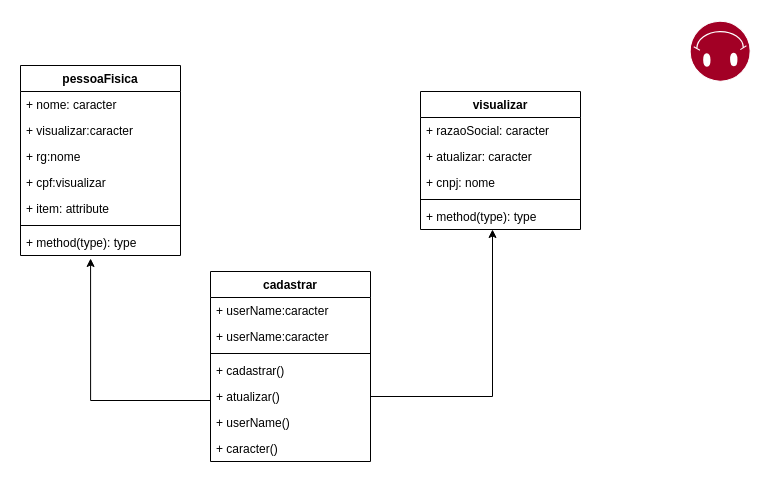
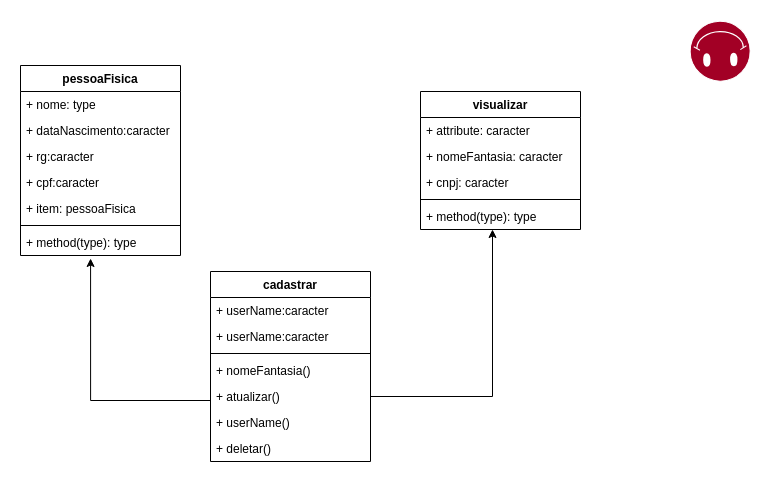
node "+ nome: caracter": label "+ nome: caracter" -> "+ nome: type"
node "+ visualizar:caracter": label "+ visualizar:caracter" -> "+ dataNascimento:caracter"
node "+ razaoSocial: caracter": label "+ razaoSocial: caracter" -> "+ attribute: caracter"
node "+ rg:nome": label "+ rg:nome" -> "+ rg:caracter"
node "+ atualizar: caracter": label "+ atualizar: caracter" -> "+ nomeFantasia: caracter"
node "+ cpf:visualizar": label "+ cpf:visualizar" -> "+ cpf:caracter"
node "+ cnpj: nome": label "+ cnpj: nome" -> "+ cnpj: caracter"
node "+ item: attribute": label "+ item: attribute" -> "+ item: pessoaFisica"
node "+ cadastrar()": label "+ cadastrar()" -> "+ nomeFantasia()"
node "+ caracter()": label "+ caracter()" -> "+ deletar()"
